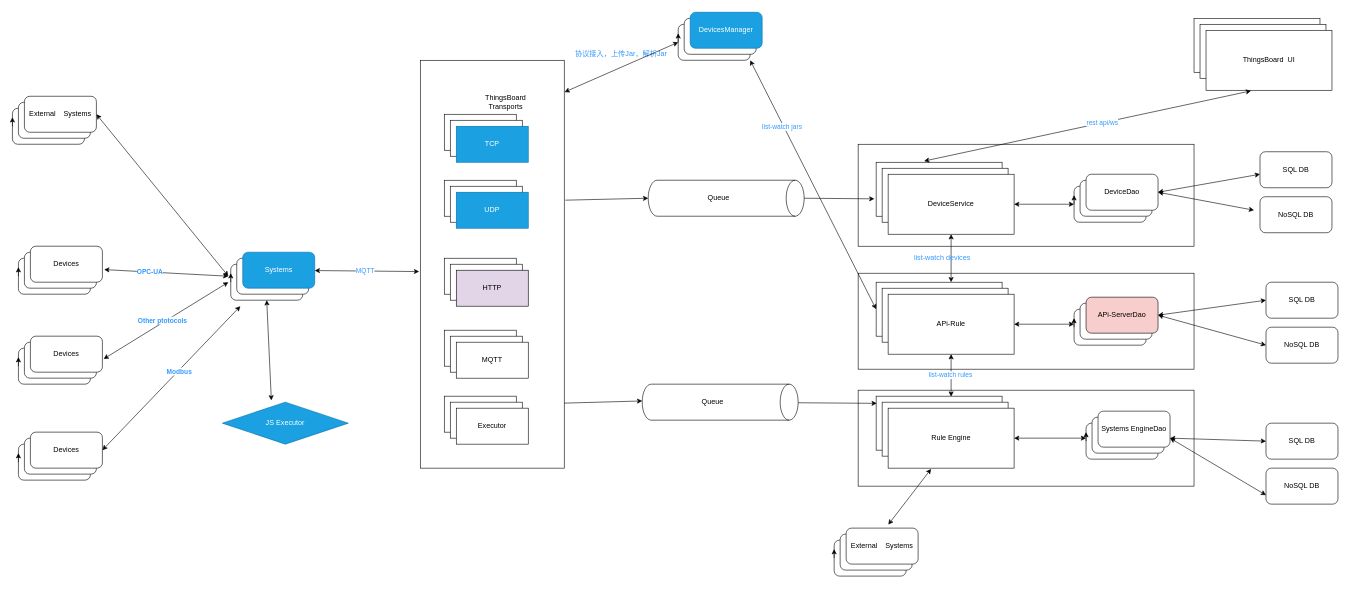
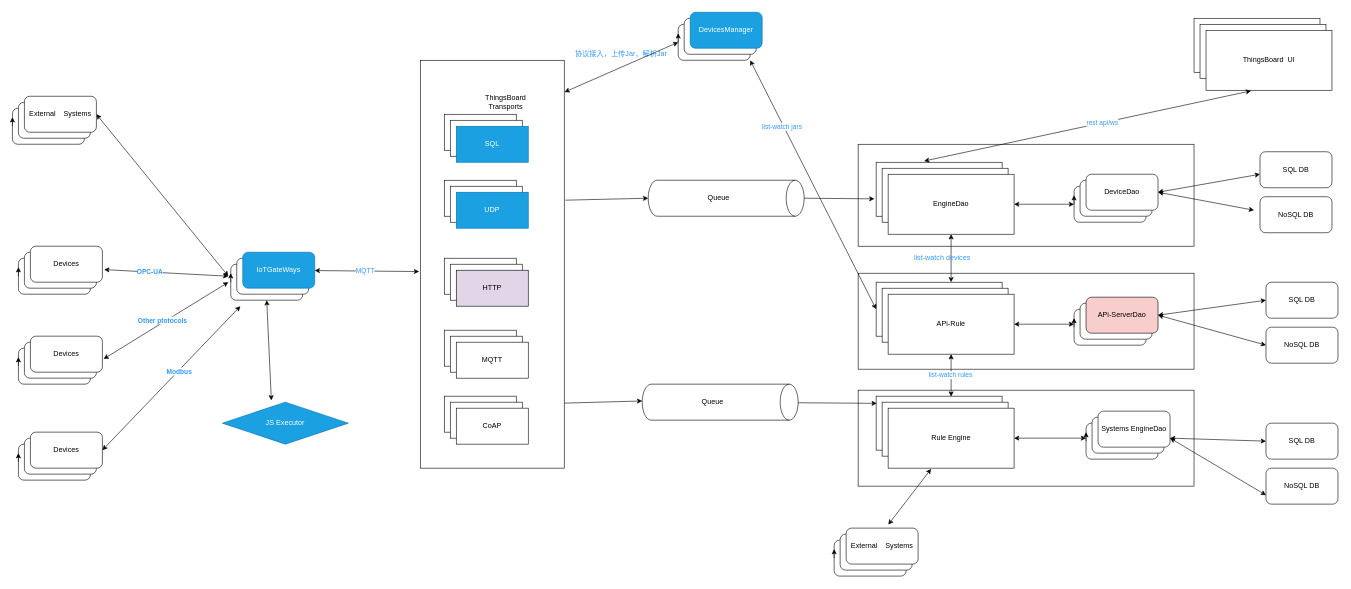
node "TCP": label "TCP" -> "SQL"
node "DeviceService": label "DeviceService" -> "EngineDao"
node "Systems": label "Systems" -> "IoTGateWays"
node "Executor": label "Executor" -> "CoAP"
